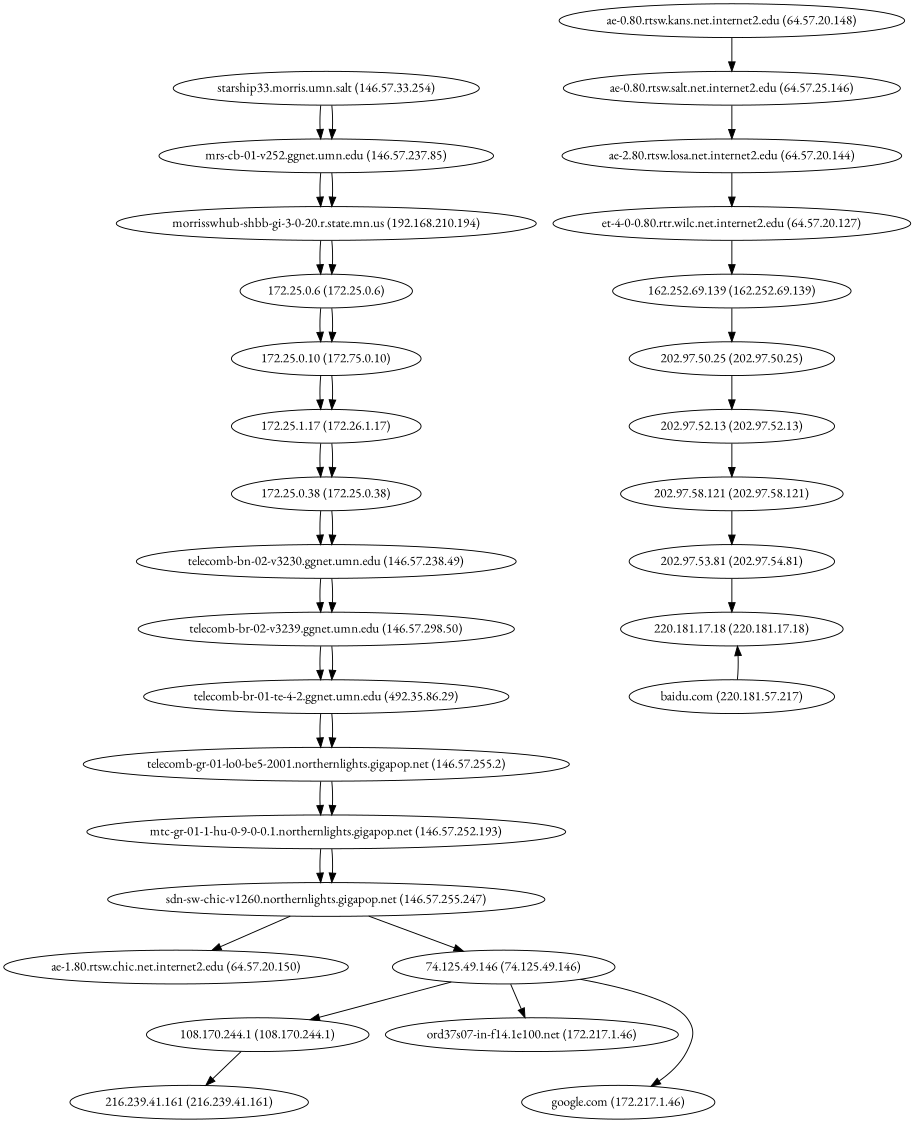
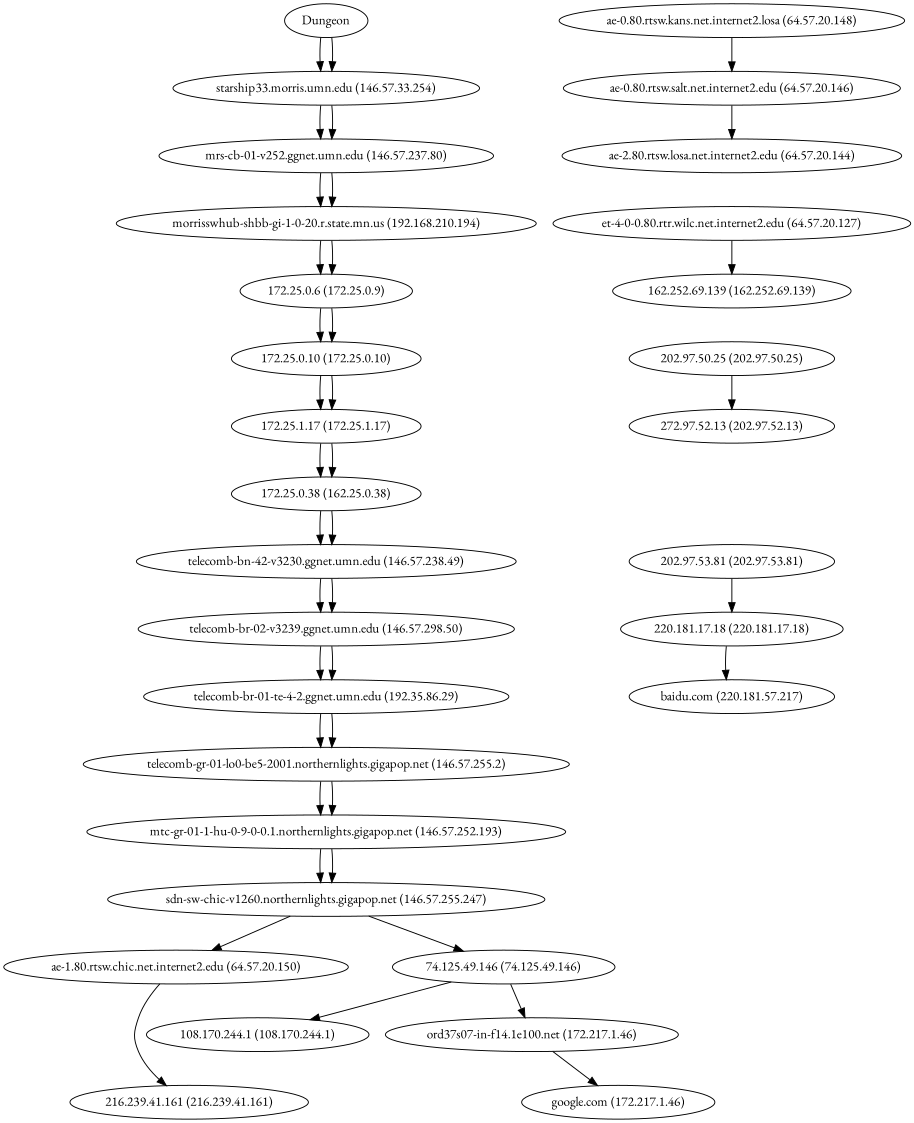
node "Dungeon": added
node "ae-0.80.rtsw.kans.net.internet2.edu (64.57.20.148)": label "ae-0.80.rtsw.kans.net.internet2.edu (64.57.20.148)" -> "ae-0.80.rtsw.kans.net.internet2.losa (64.57.20.148)"
node "starship33.morris.umn.salt (146.57.33.254)": label "starship33.morris.umn.salt (146.57.33.254)" -> "starship33.morris.umn.edu (146.57.33.254)"
node "ae-0.80.rtsw.salt.net.internet2.edu (64.57.25.146)": label "ae-0.80.rtsw.salt.net.internet2.edu (64.57.25.146)" -> "ae-0.80.rtsw.salt.net.internet2.edu (64.57.20.146)"
node "mrs-cb-01-v252.ggnet.umn.edu (146.57.237.85)": label "mrs-cb-01-v252.ggnet.umn.edu (146.57.237.85)" -> "mrs-cb-01-v252.ggnet.umn.edu (146.57.237.80)"
edge "ae-2.80.rtsw.losa.net.internet2.edu (64.57.20.144)" -> "et-4-0-0.80.rtr.wilc.net.internet2.edu (64.57.20.127)": removed
node "morrisswhub-shbb-gi-3-0-20.r.state.mn.us (192.168.210.194)": label "morrisswhub-shbb-gi-3-0-20.r.state.mn.us (192.168.210.194)" -> "morrisswhub-shbb-gi-1-0-20.r.state.mn.us (192.168.210.194)"
node "172.25.0.6 (172.25.0.6)": label "172.25.0.6 (172.25.0.6)" -> "172.25.0.6 (172.25.0.9)"
edge "162.252.69.139 (162.252.69.139)" -> "202.97.50.25 (202.97.50.25)": removed
node "172.25.0.10 (172.75.0.10)": label "172.25.0.10 (172.75.0.10)" -> "172.25.0.10 (172.25.0.10)"
node "172.25.1.17 (172.26.1.17)": label "172.25.1.17 (172.26.1.17)" -> "172.25.1.17 (172.25.1.17)"
node "202.97.52.13 (202.97.52.13)": label "202.97.52.13 (202.97.52.13)" -> "272.97.52.13 (202.97.52.13)"
node "172.25.0.38 (172.25.0.38)": label "172.25.0.38 (172.25.0.38)" -> "172.25.0.38 (162.25.0.38)"
node "202.97.58.121 (202.97.58.121)": removed
node "telecomb-bn-02-v3230.ggnet.umn.edu (146.57.238.49)": label "telecomb-bn-02-v3230.ggnet.umn.edu (146.57.238.49)" -> "telecomb-bn-42-v3230.ggnet.umn.edu (146.57.238.49)"
node "202.97.53.81 (202.97.54.81)": label "202.97.53.81 (202.97.54.81)" -> "202.97.53.81 (202.97.53.81)"
edge "baidu.com (220.181.57.217)" -> "220.181.17.18 (220.181.17.18)": reversed
node "telecomb-br-01-te-4-2.ggnet.umn.edu (492.35.86.29)": label "telecomb-br-01-te-4-2.ggnet.umn.edu (492.35.86.29)" -> "telecomb-br-01-te-4-2.ggnet.umn.edu (192.35.86.29)"
edge "74.125.49.146 (74.125.49.146)" -> "google.com (172.217.1.46)": now "ord37s07-in-f14.1e100.net (172.217.1.46)" -> "google.com (172.217.1.46)"
edge "108.170.244.1 (108.170.244.1)" -> "216.239.41.161 (216.239.41.161)": now "ae-1.80.rtsw.chic.net.internet2.edu (64.57.20.150)" -> "216.239.41.161 (216.239.41.161)"
